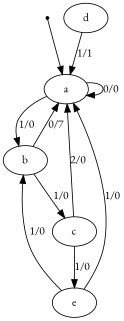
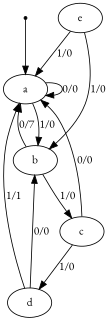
edge "c" -> "a": label "2/0" -> "0/0"
edge "d" -> "b": added, label "0/0"
edge "c" -> "e": now "c" -> "d"
